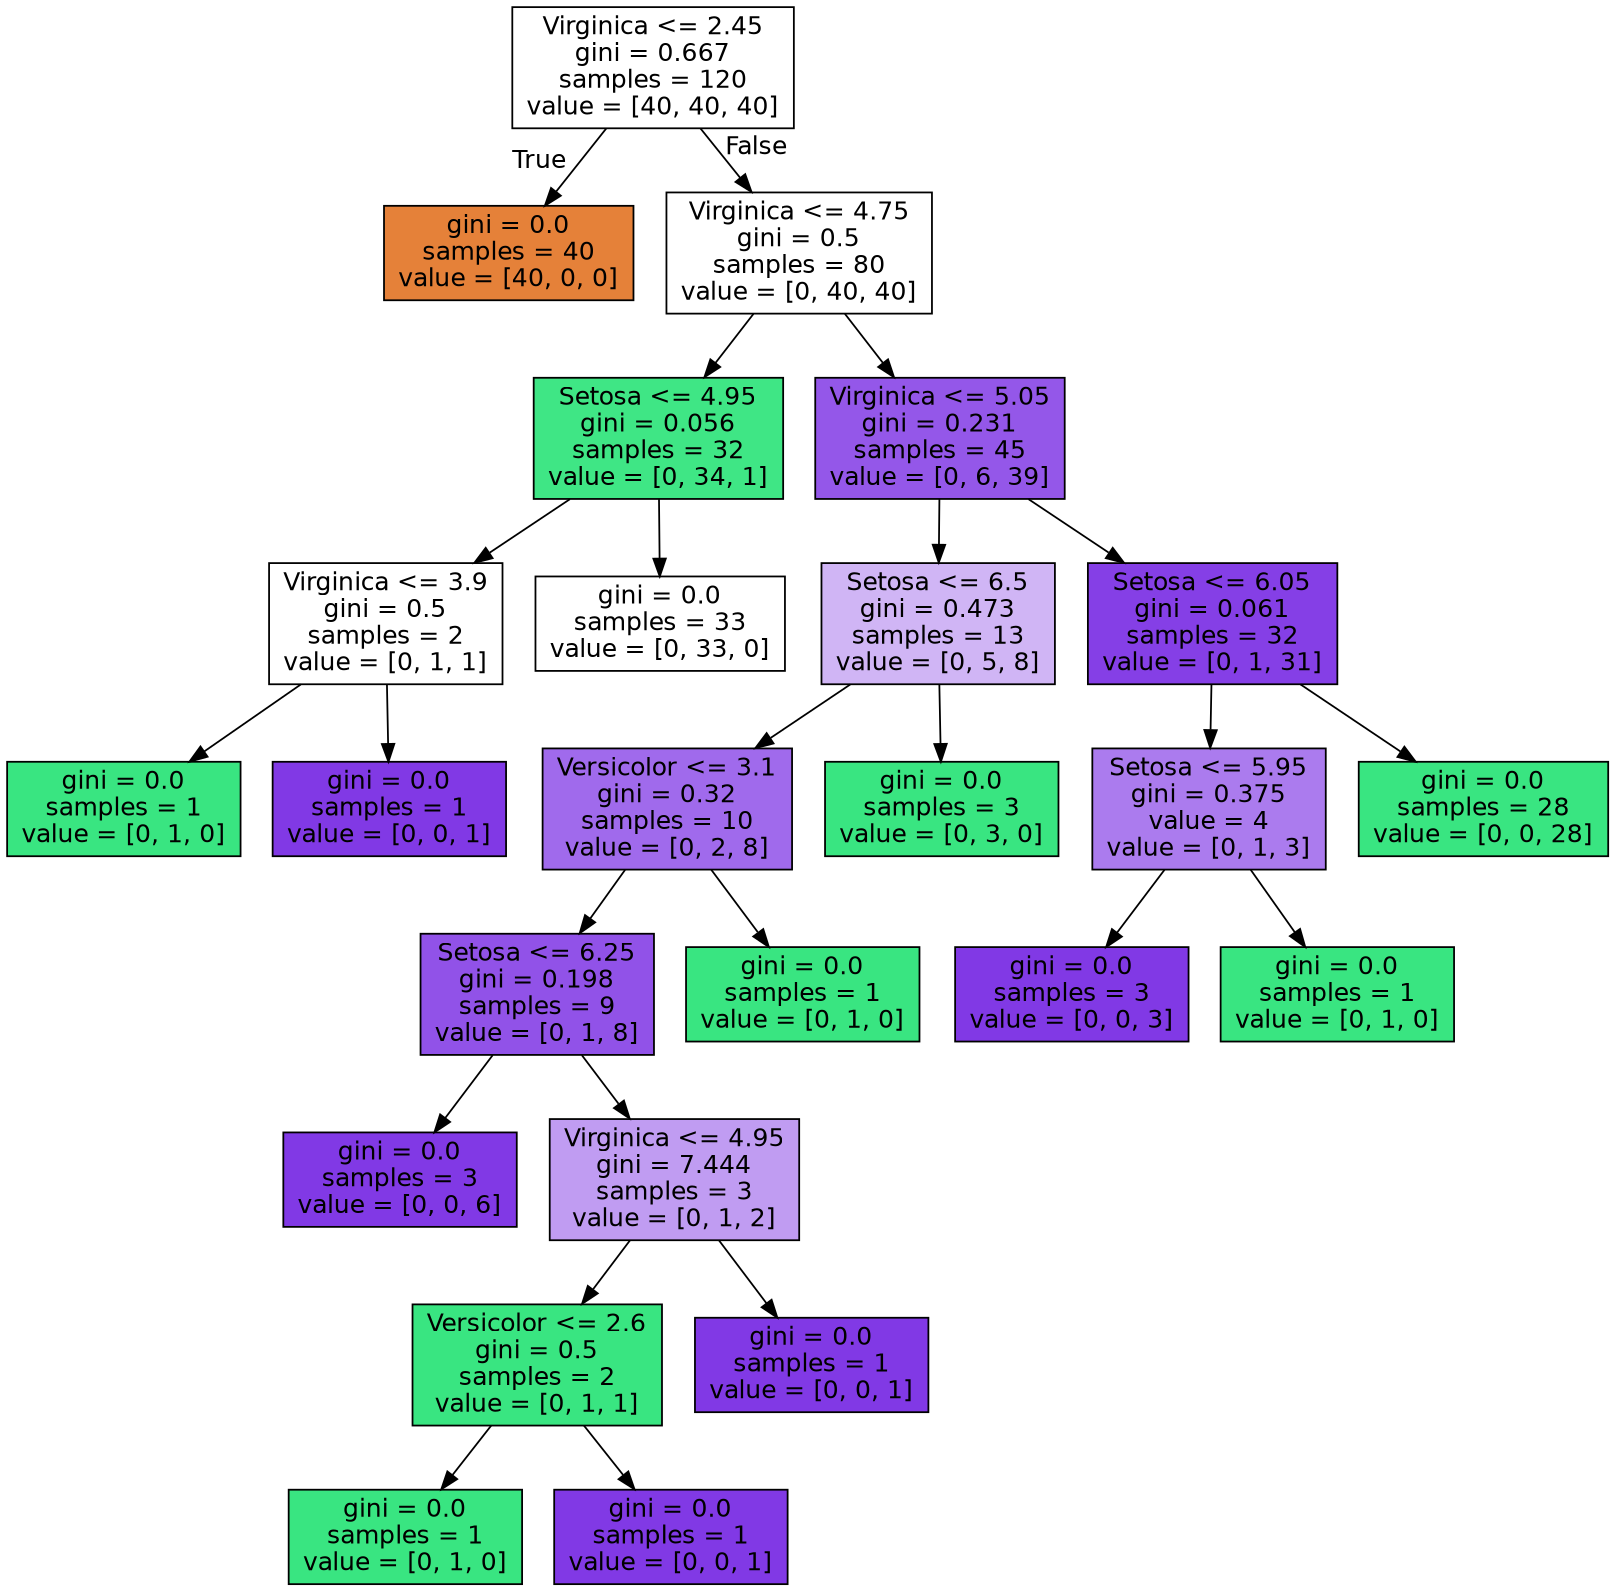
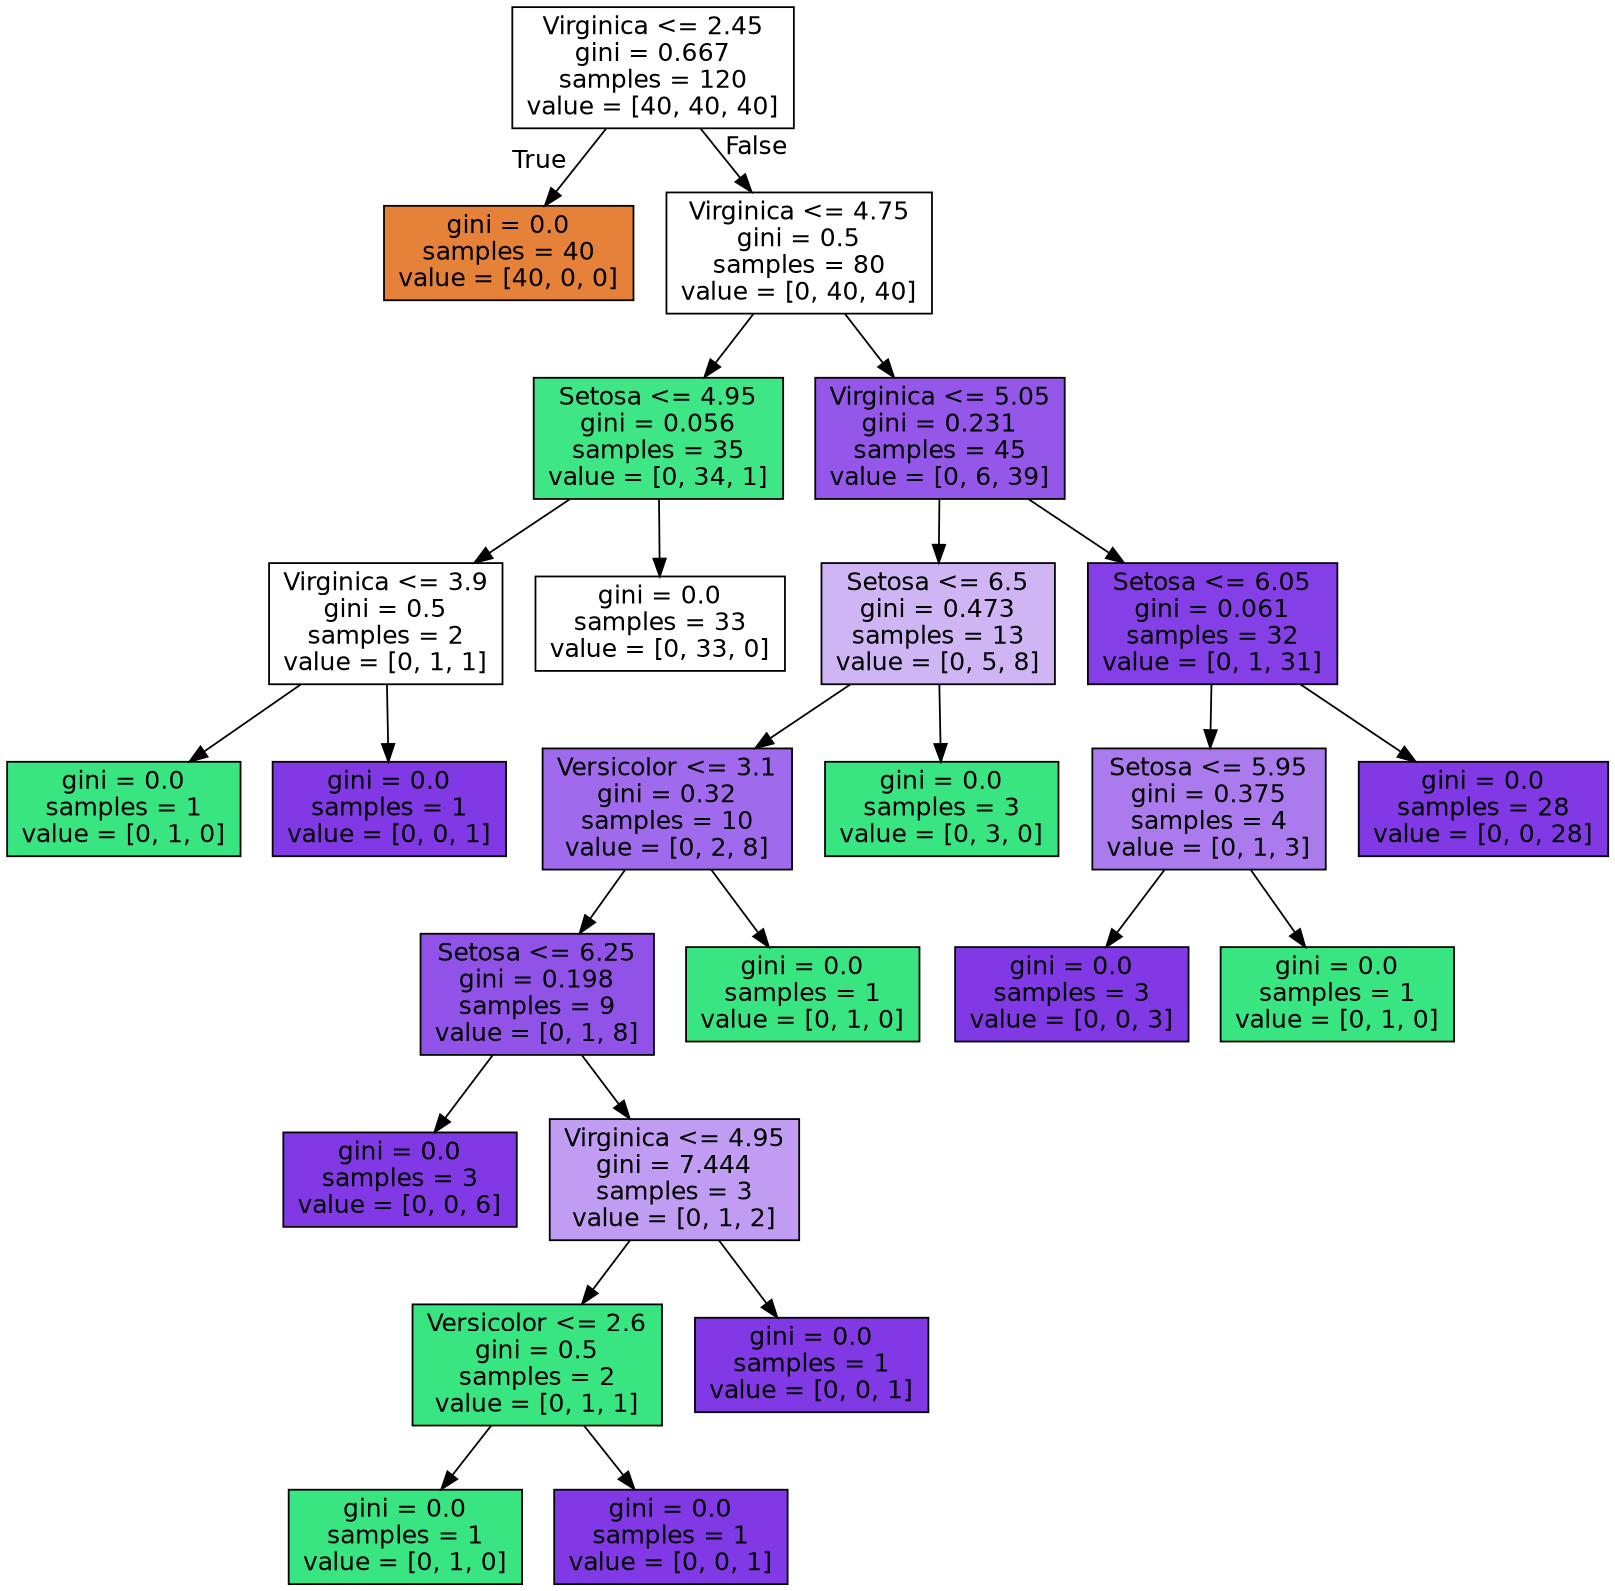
node "Setosa <= 4.95 gini = 0.056 samples = 32 value = [0, 34, 1]": label "Setosa <= 4.95 gini = 0.056 samples = 32 value = [0, 34, 1]" -> "Setosa <= 4.95 gini = 0.056 samples = 35 value = [0, 34, 1]"
node "Setosa <= 5.95 gini = 0.375 value = 4 value = [0, 1, 3]": label "Setosa <= 5.95 gini = 0.375 value = 4 value = [0, 1, 3]" -> "Setosa <= 5.95 gini = 0.375 samples = 4 value = [0, 1, 3]"
node "gini = 0.0 samples = 28 value = [0, 0, 28]": fillcolor #39e581 -> #8139e5
